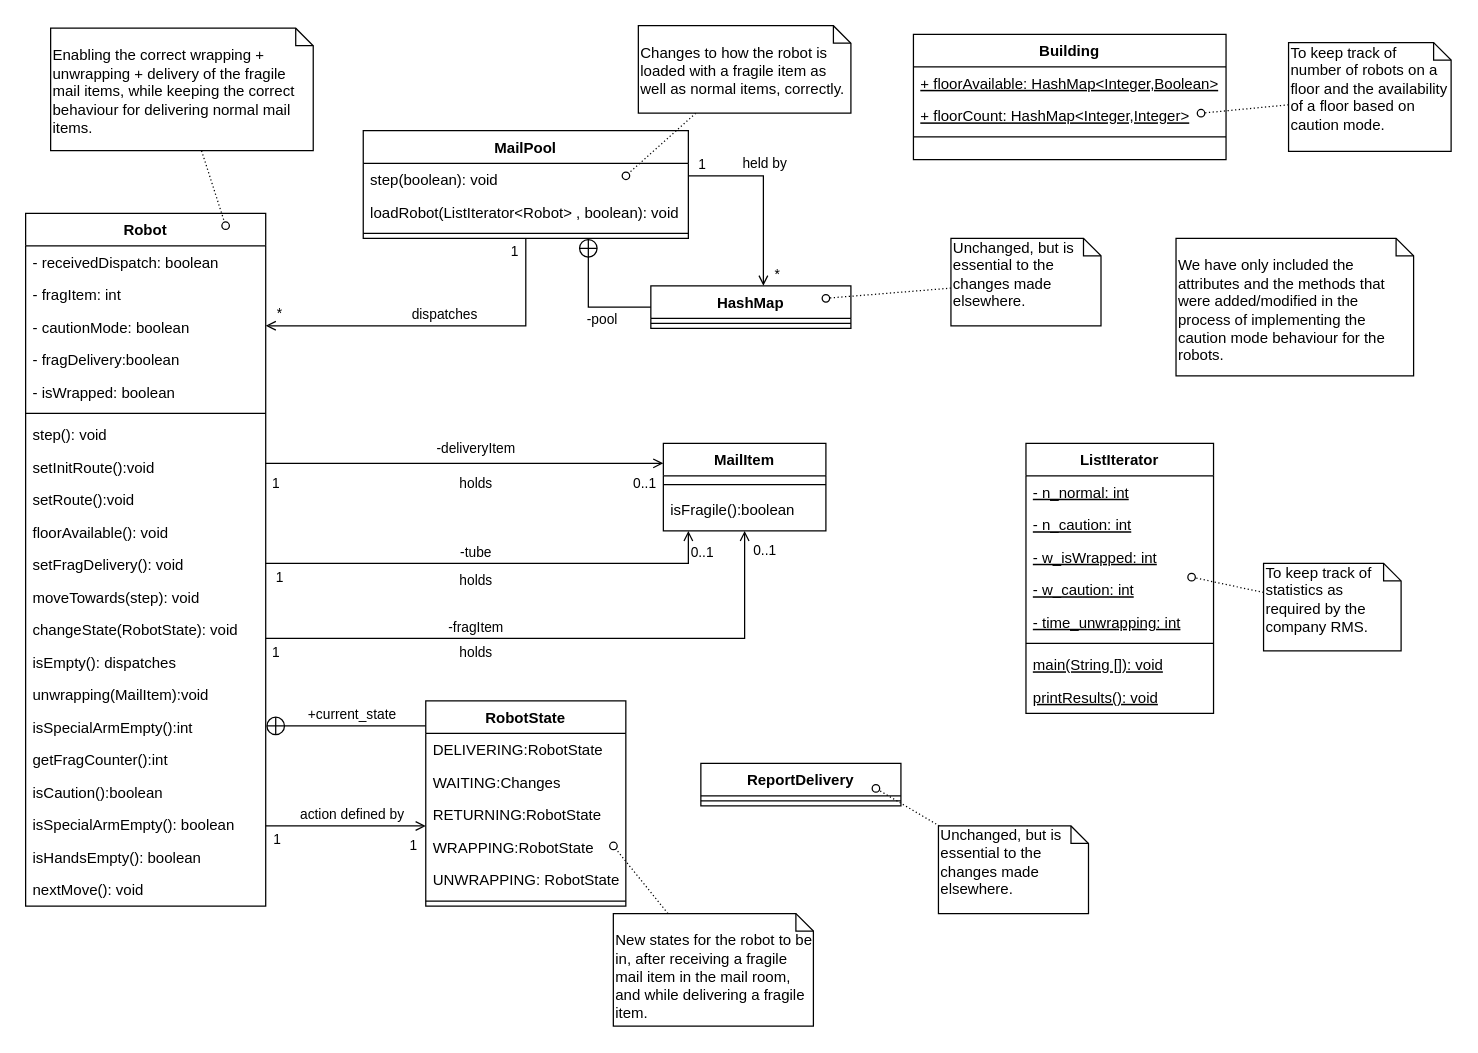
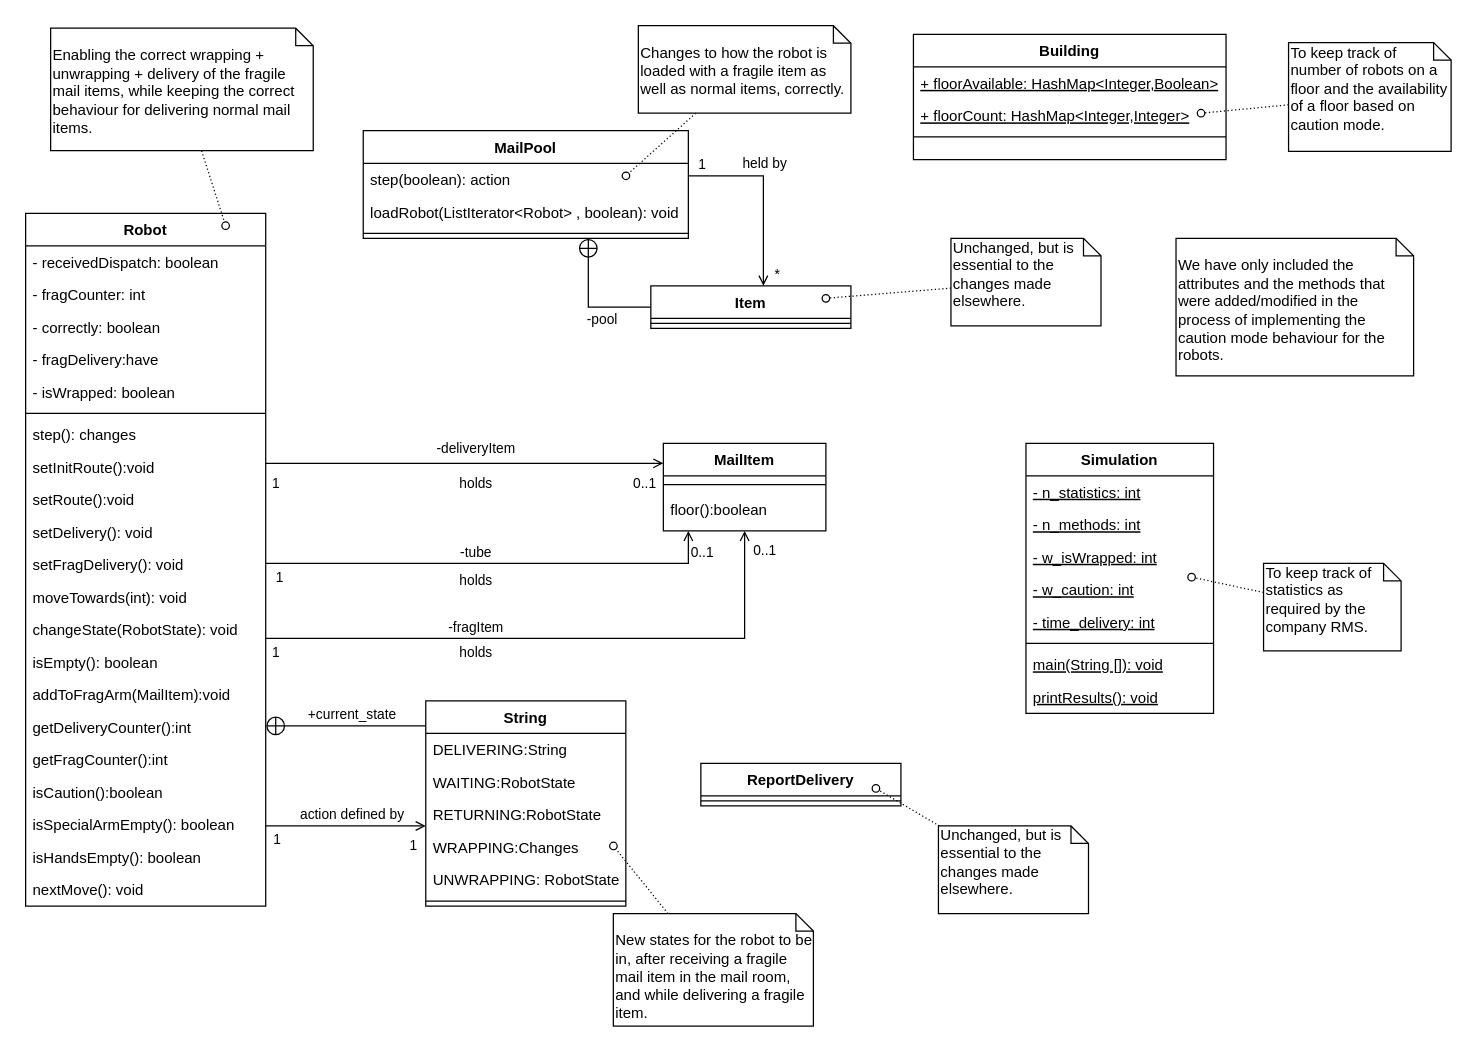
node "step(boolean): void": label "step(boolean): void" -> "step(boolean): action"
node "- fragItem: int": label "- fragItem: int" -> "- fragCounter: int"
node "HashMap": label "HashMap" -> "Item"
edge "MailPool" -> "Robot": removed, labels "1", "dispatches", "*"
node "- cautionMode: boolean": label "- cautionMode: boolean" -> "- correctly: boolean"
node "- fragDelivery:boolean": label "- fragDelivery:boolean" -> "- fragDelivery:have"
node "step(): void": label "step(): void" -> "step(): changes"
node "ListIterator": label "ListIterator" -> "Simulation"
node "- n_normal: int": label "- n_normal: int" -> "- n_statistics: int"
node "isFragile():boolean": label "isFragile():boolean" -> "floor():boolean"
node "- n_caution: int": label "- n_caution: int" -> "- n_methods: int"
node "floorAvailable(): void": label "floorAvailable(): void" -> "setDelivery(): void"
node "moveTowards(step): void": label "moveTowards(step): void" -> "moveTowards(int): void"
node "- time_unwrapping: int": label "- time_unwrapping: int" -> "- time_delivery: int"
node "isEmpty(): dispatches": label "isEmpty(): dispatches" -> "isEmpty(): boolean"
node "unwrapping(MailItem):void": label "unwrapping(MailItem):void" -> "addToFragArm(MailItem):void"
node "RobotState": label "RobotState" -> "String"
node "isSpecialArmEmpty():int": label "isSpecialArmEmpty():int" -> "getDeliveryCounter():int"
node "DELIVERING:RobotState": label "DELIVERING:RobotState" -> "DELIVERING:String"
node "WAITING:Changes": label "WAITING:Changes" -> "WAITING:RobotState"
node "WRAPPING:RobotState": label "WRAPPING:RobotState" -> "WRAPPING:Changes"
